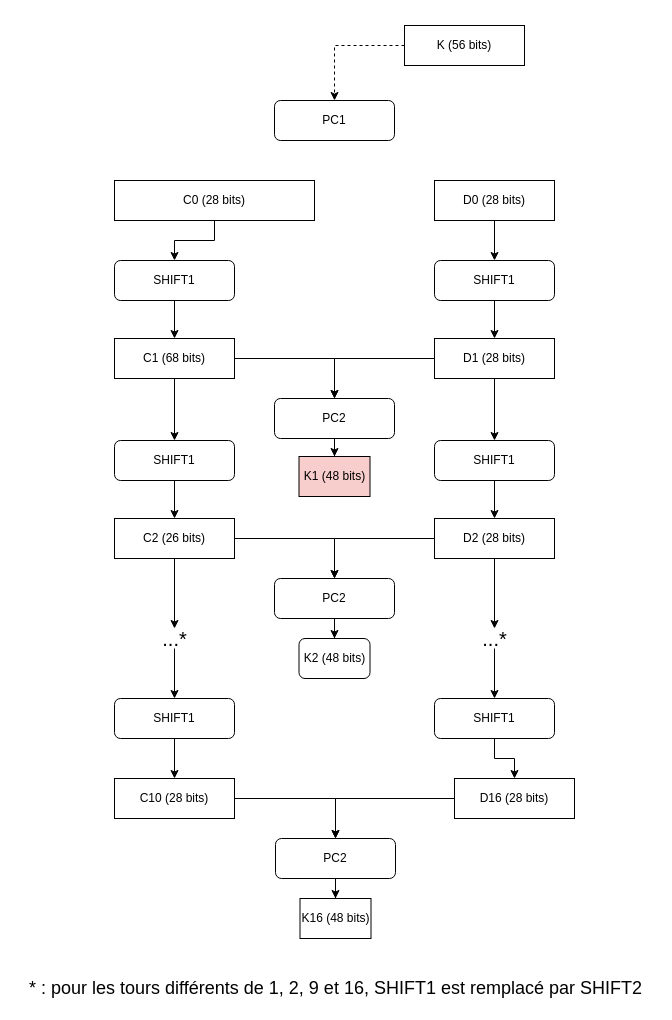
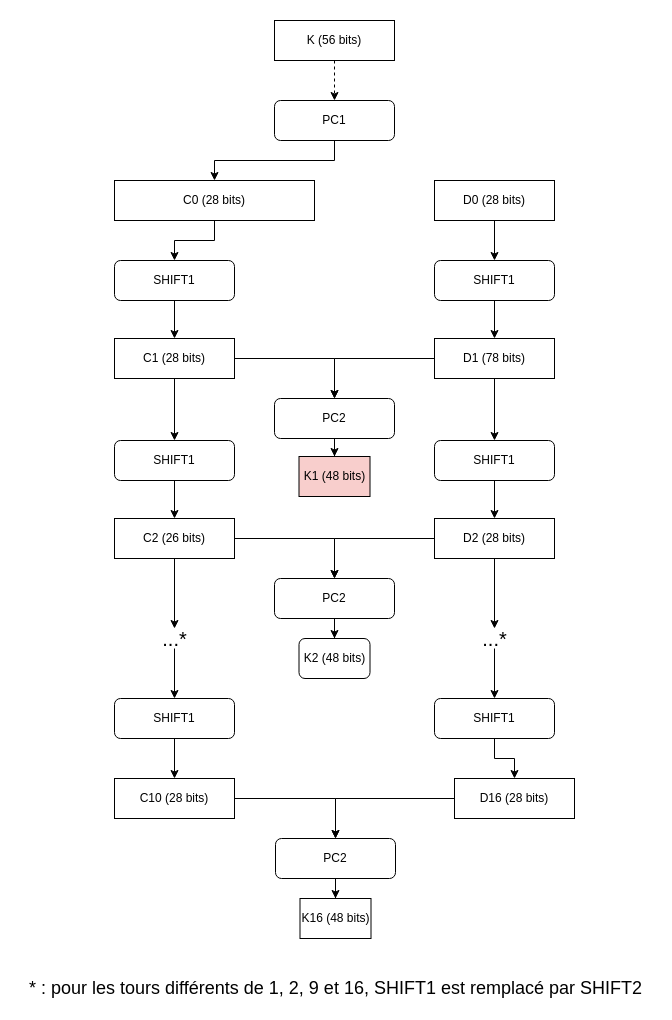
node "K (56 bits)": moved (465, 46) -> (335, 41)
edge "PC1" -> "C0 (28 bits)": added
node "C1 (68 bits)": label "C1 (68 bits)" -> "C1 (28 bits)"
node "D1 (28 bits)": label "D1 (28 bits)" -> "D1 (78 bits)"
